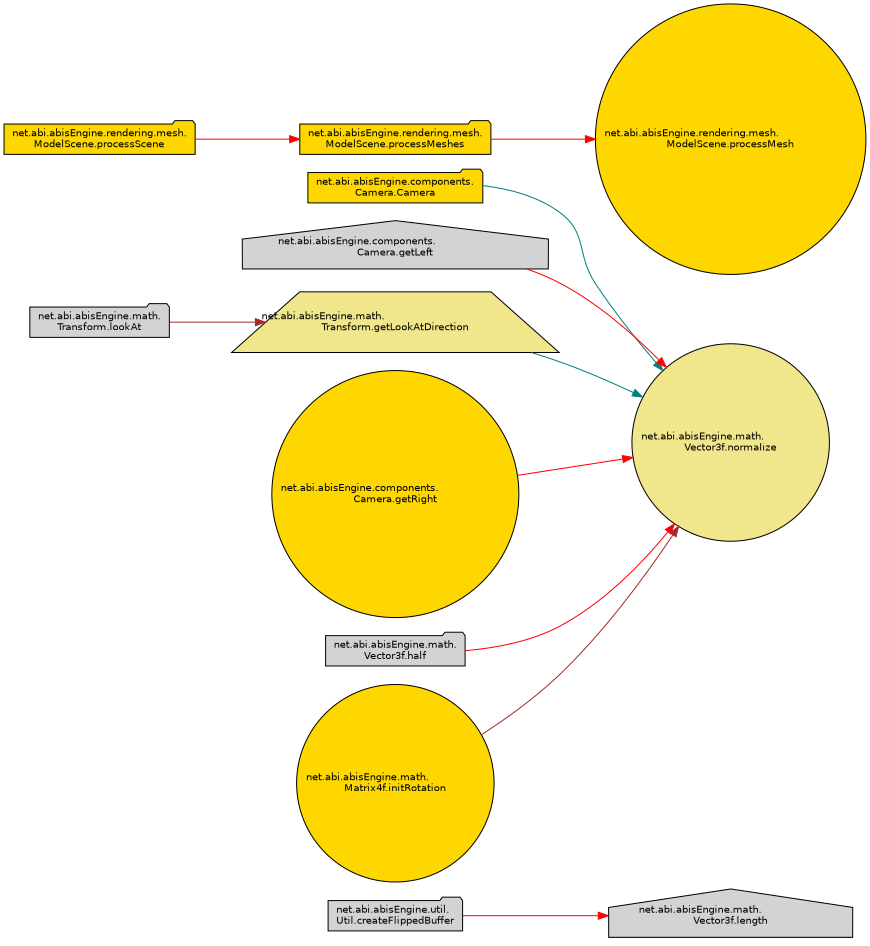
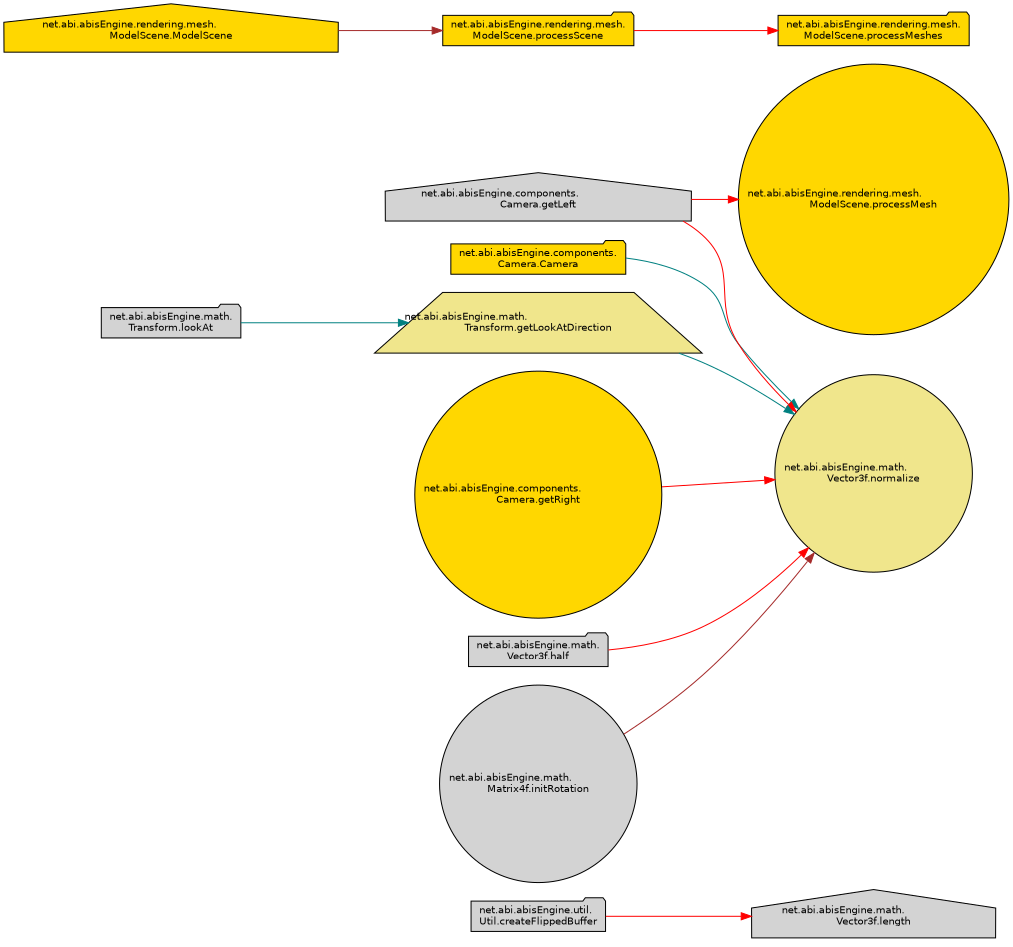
node "net.abi.abisEngine.rendering.mesh. ModelScene.ModelScene": added
edge "net.abi.abisEngine.rendering.mesh. ModelScene.processMeshes" -> "net.abi.abisEngine.rendering.mesh. ModelScene.processMesh": now "net.abi.abisEngine.components. Camera.getLeft" -> "net.abi.abisEngine.rendering.mesh. ModelScene.processMesh"
edge "net.abi.abisEngine.math. Transform.lookAt" -> "net.abi.abisEngine.math. Transform.getLookAtDirection": color brown -> teal
node "net.abi.abisEngine.math. Matrix4f.initRotation": fillcolor gold -> lightgrey
